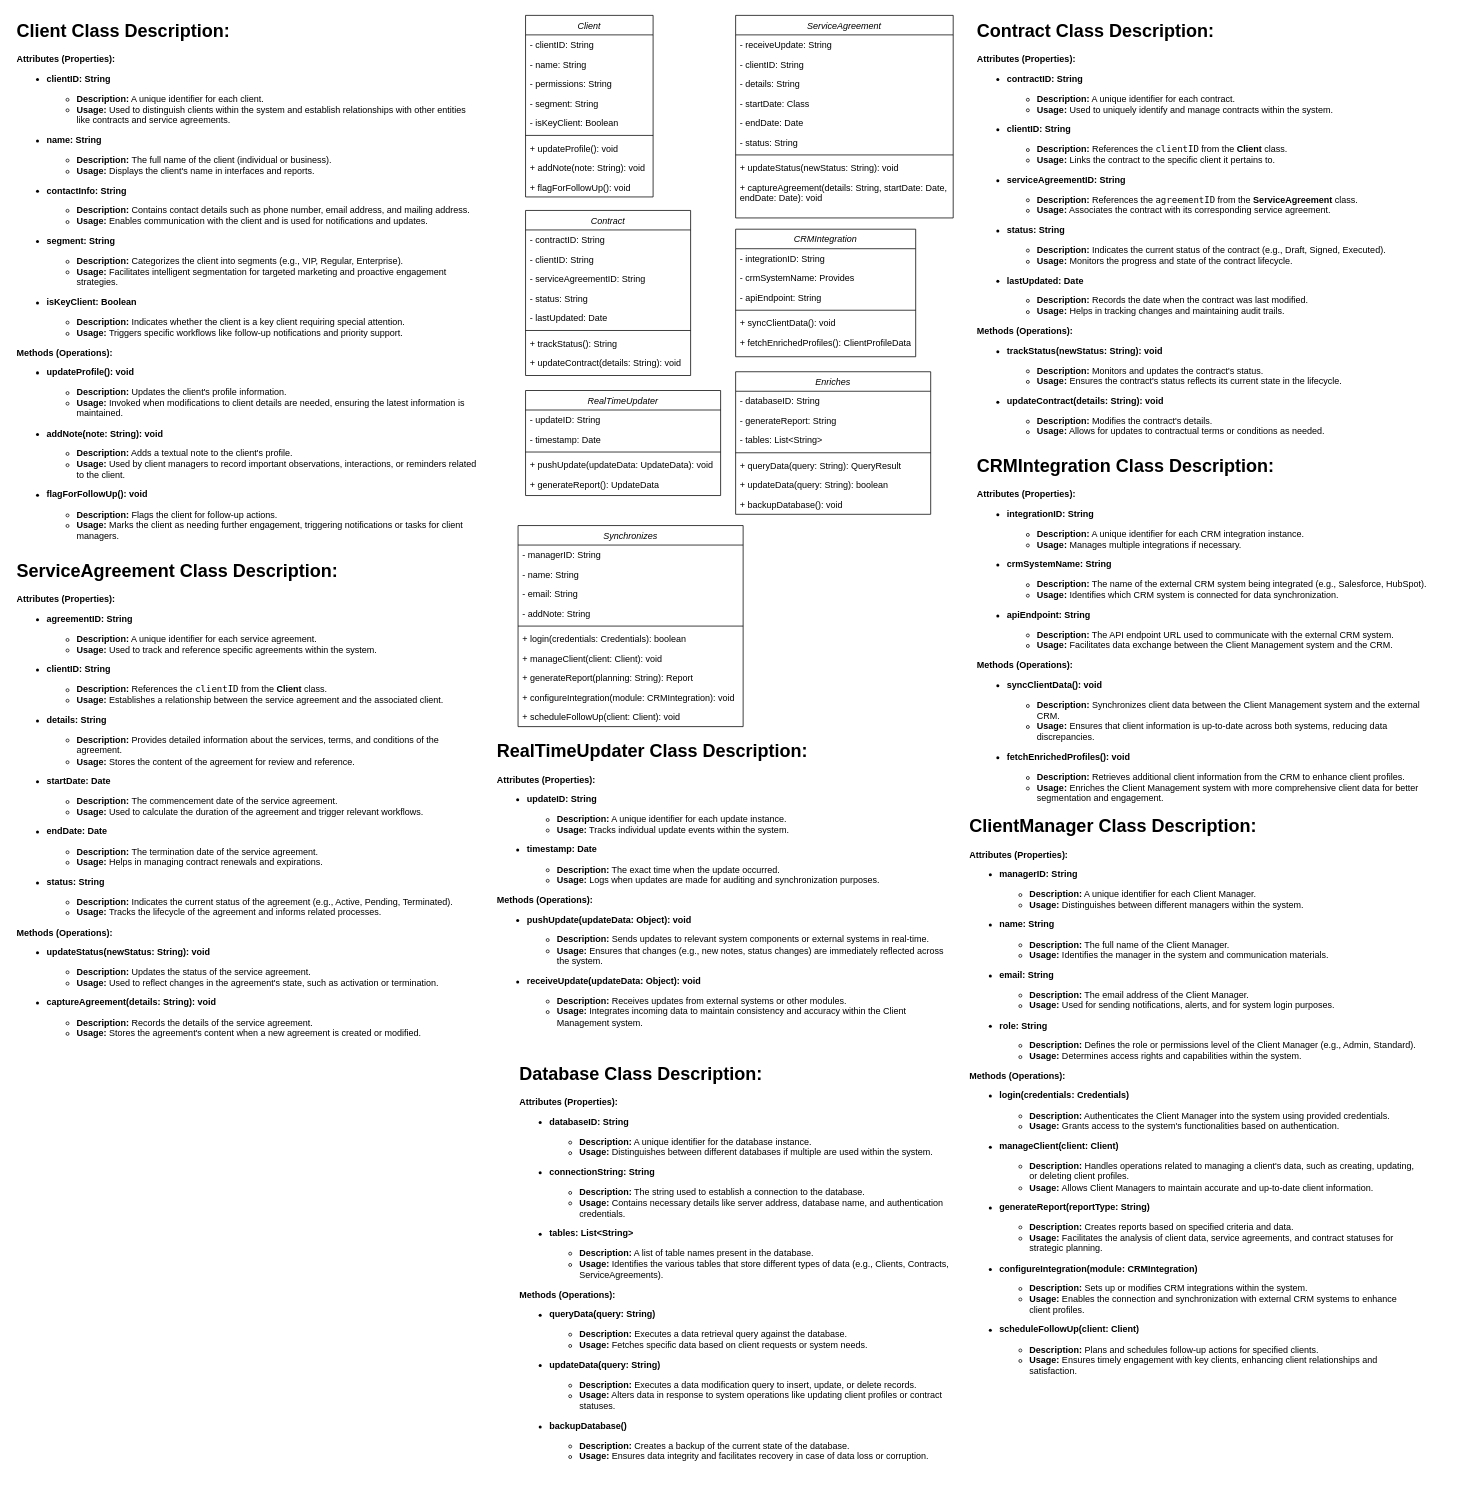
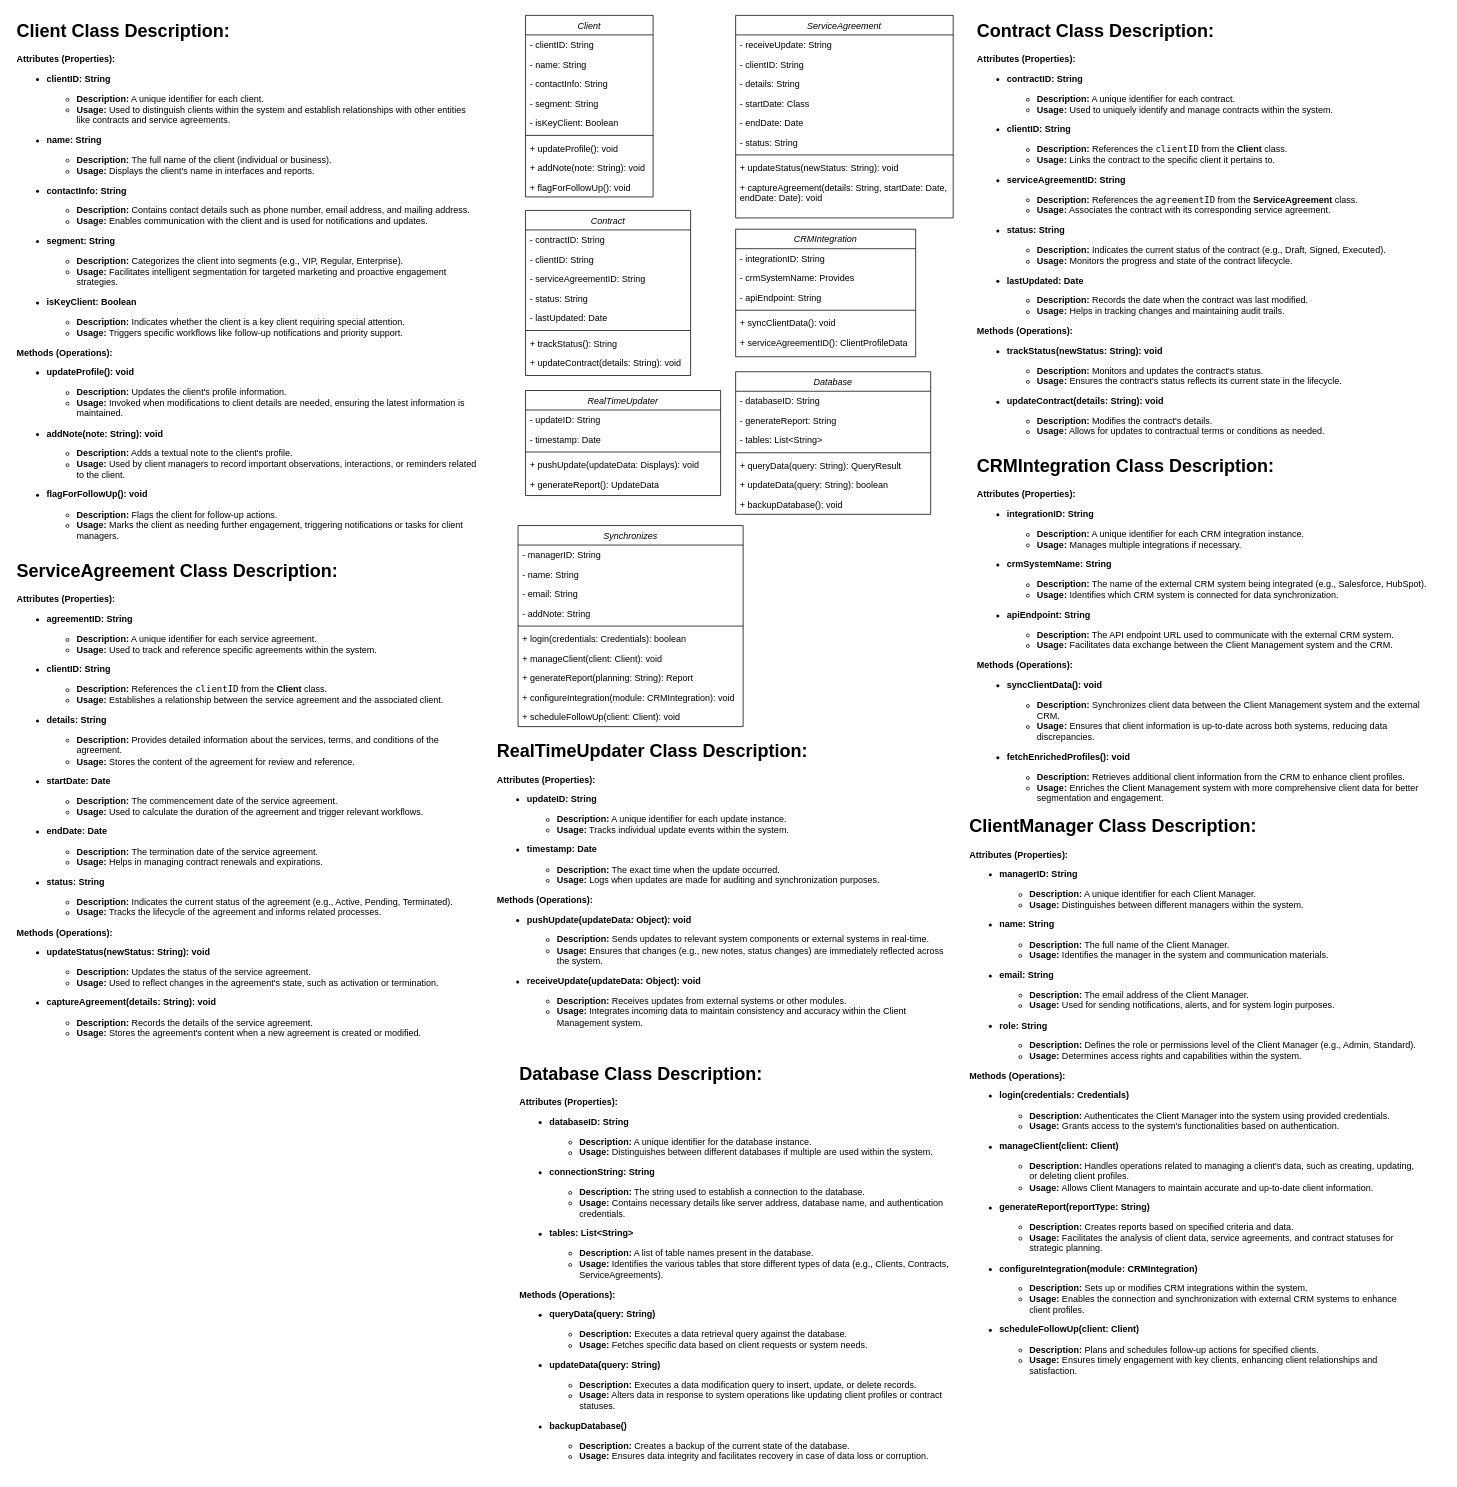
node "- permissions: String": label "- permissions: String" -> "- contactInfo: String"
node "+ fetchEnrichedProfiles(): ClientProfileData": label "+ fetchEnrichedProfiles(): ClientProfileData" -> "+ serviceAgreementID(): ClientProfileData"
node "Enriches": label "Enriches" -> "Database"
node "+ pushUpdate(updateData: UpdateData): void": label "+ pushUpdate(updateData: UpdateData): void" -> "+ pushUpdate(updateData: Displays): void"
